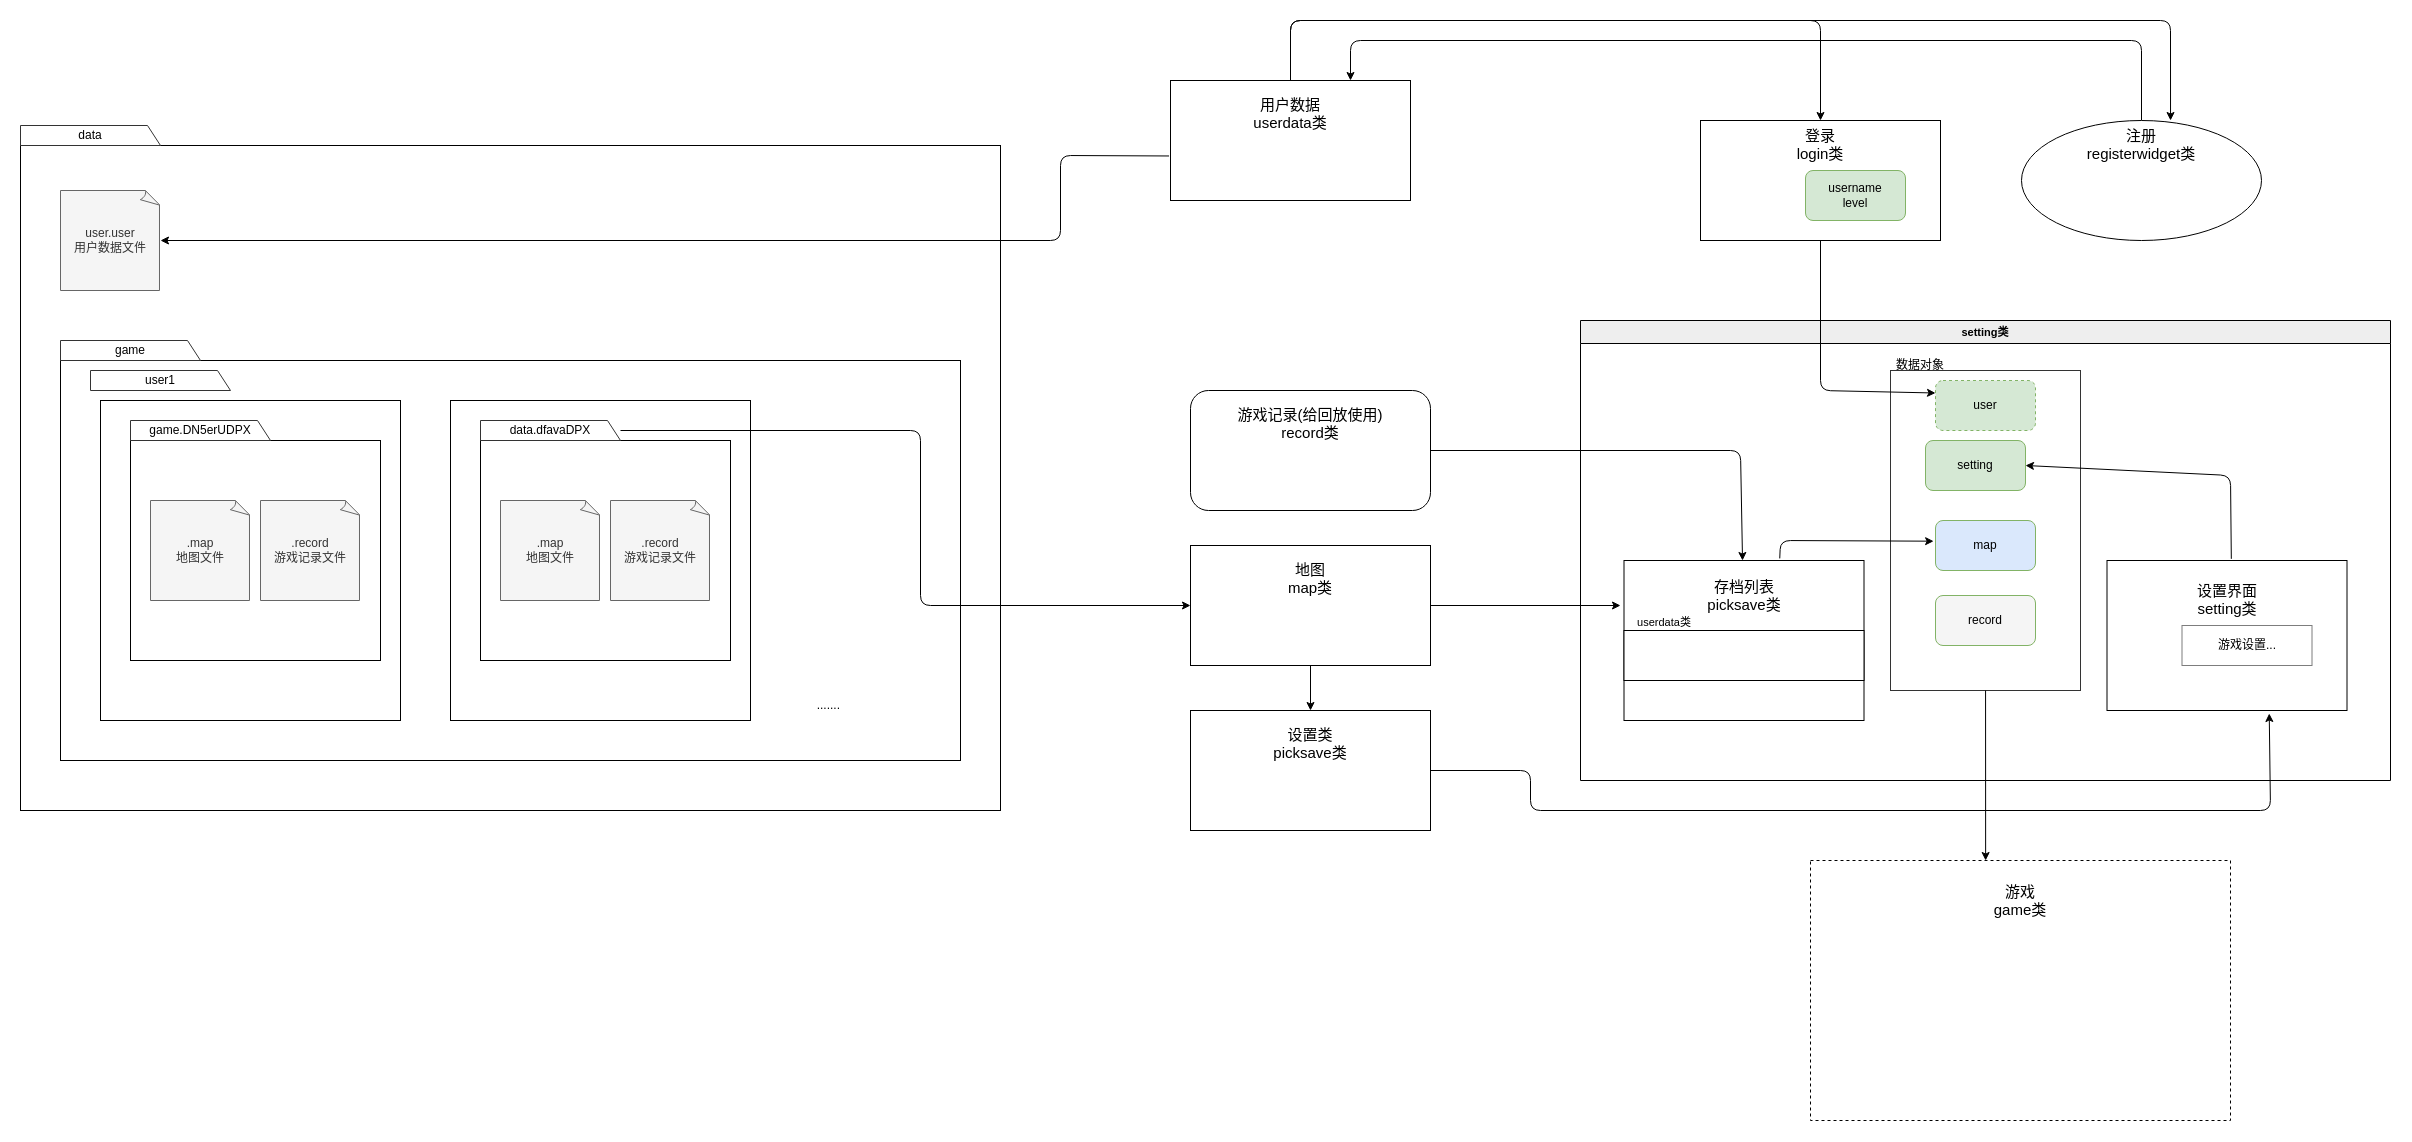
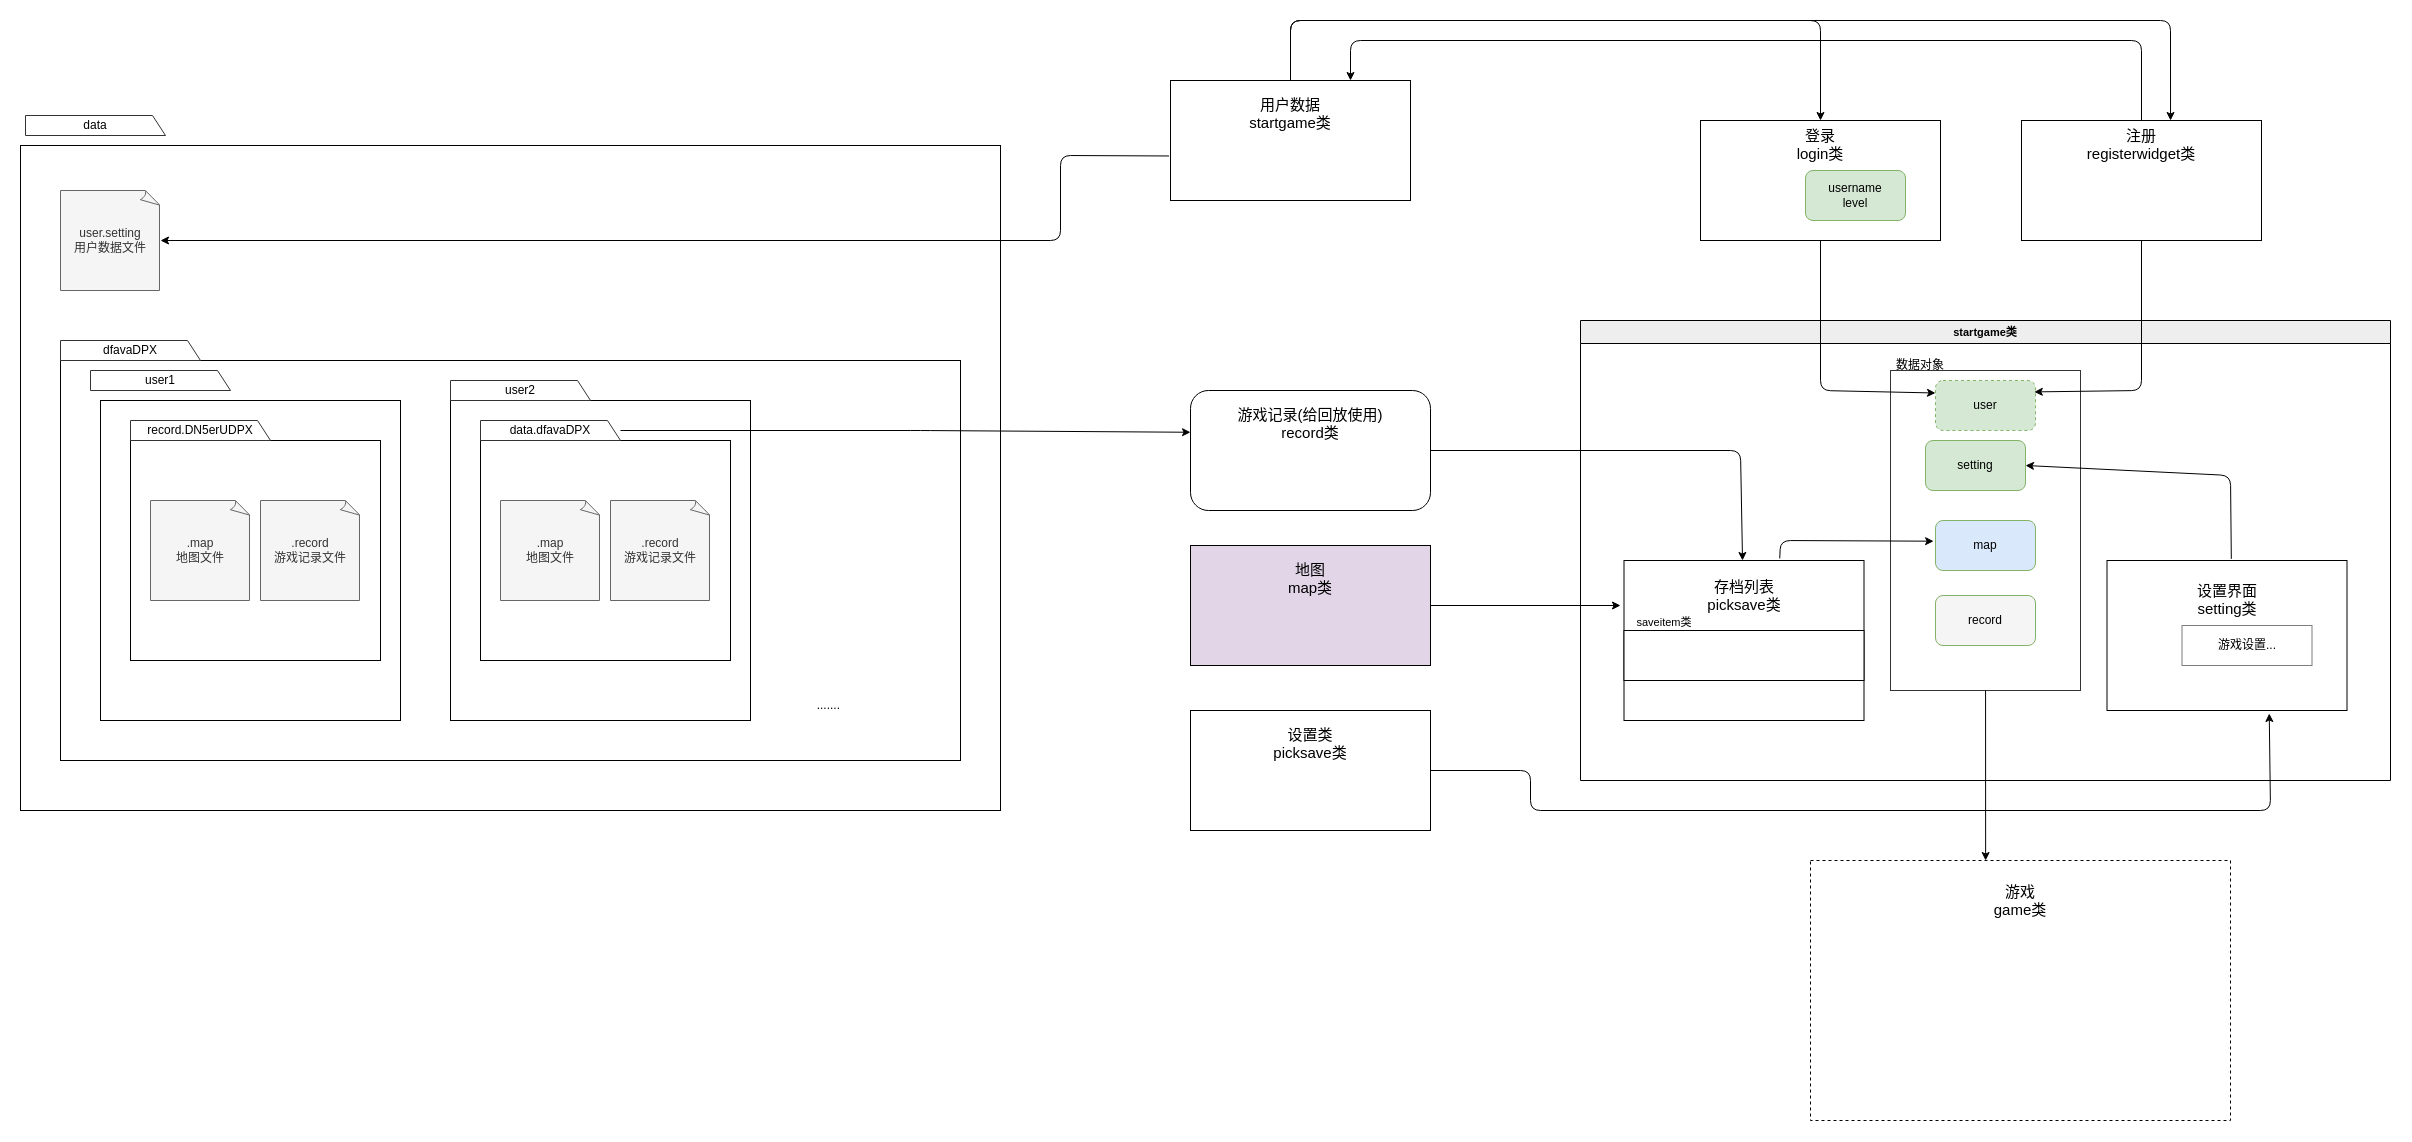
node "data": moved (91, 136) -> (96, 126)
node "用户数据 userdata类": label "用户数据 userdata类" -> "用户数据 startgame类"
node "注册 registerwidget类": shape ellipse -> rectangle
node "user.user 用户数据文件": label "user.user 用户数据文件" -> "user.setting 用户数据文件"
node "setting类": label "setting类" -> "startgame类"
node "game": label "game" -> "dfavaDPX"
edge "注册 registerwidget类" -> "user": added
node "user2": added
node "game.DN5erUDPX": label "game.DN5erUDPX" -> "record.DN5erUDPX"
edge "data.dfavaDPX" -> "游戏记录(给回放使用) record类": added
edge "data.dfavaDPX" -> "地图 map类": removed
node "地图 map类": fillcolor #ffffff -> #e1d5e7
node "userdata类": label "userdata类" -> "saveitem类"
edge "地图 map类" -> "设置类 picksave类": removed
